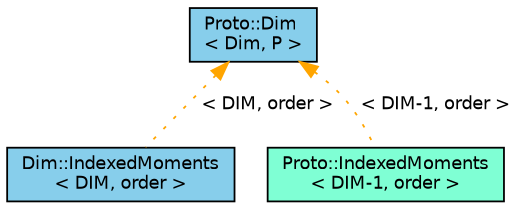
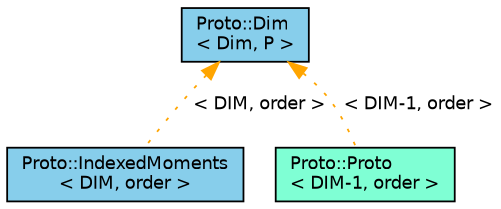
node "Dim::IndexedMoments < DIM, order >": label "Dim::IndexedMoments < DIM, order >" -> "Proto::IndexedMoments < DIM, order >"
node "Proto::IndexedMoments < DIM-1, order >": label "Proto::IndexedMoments < DIM-1, order >" -> "Proto::Proto < DIM-1, order >"
